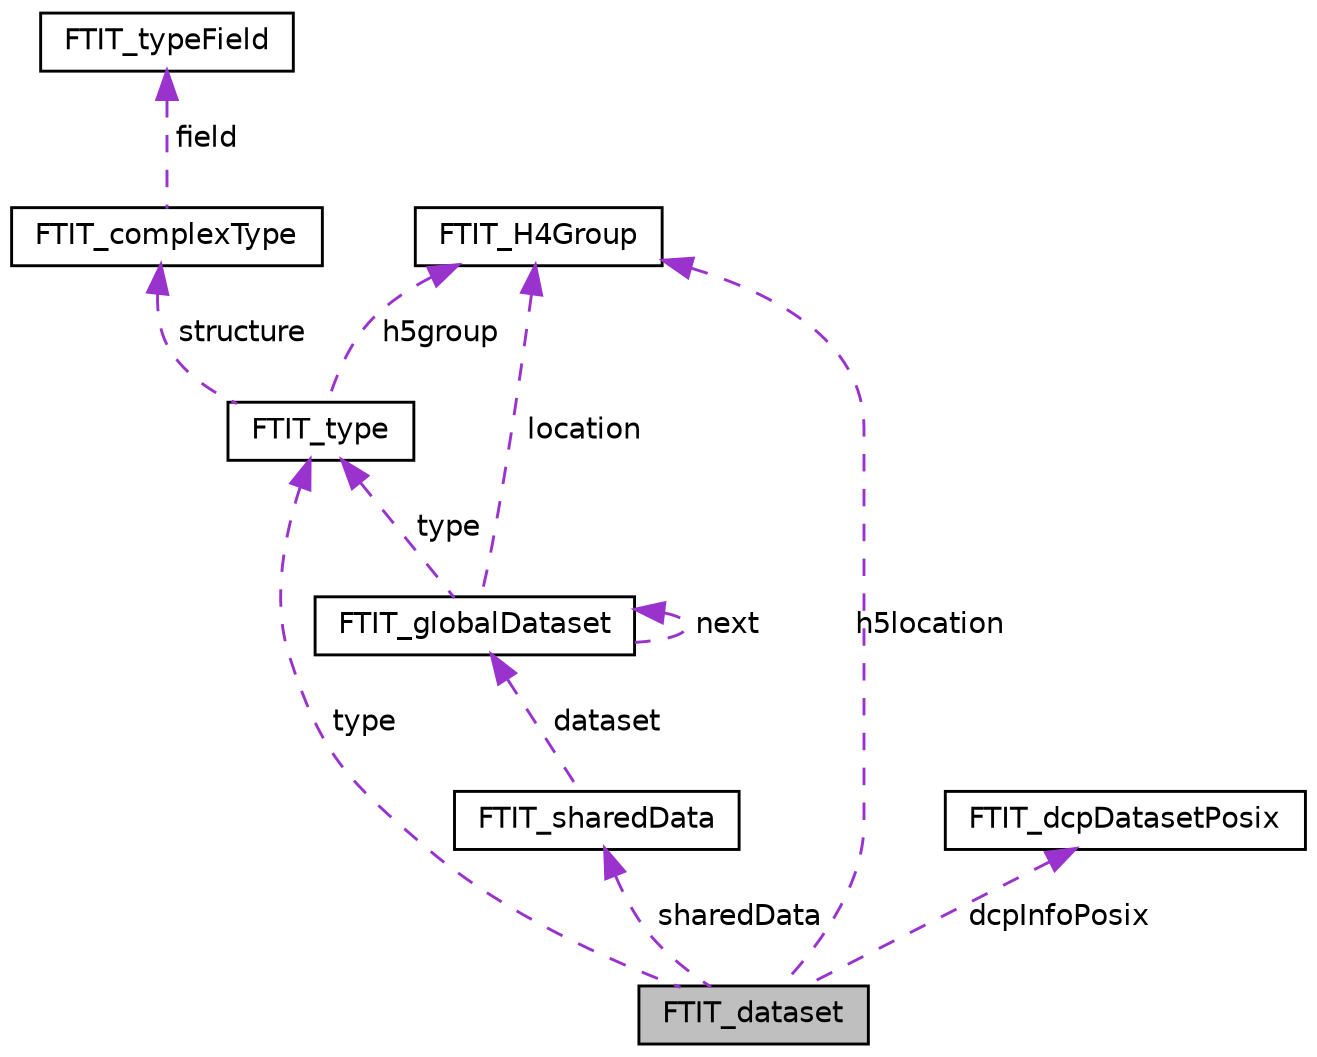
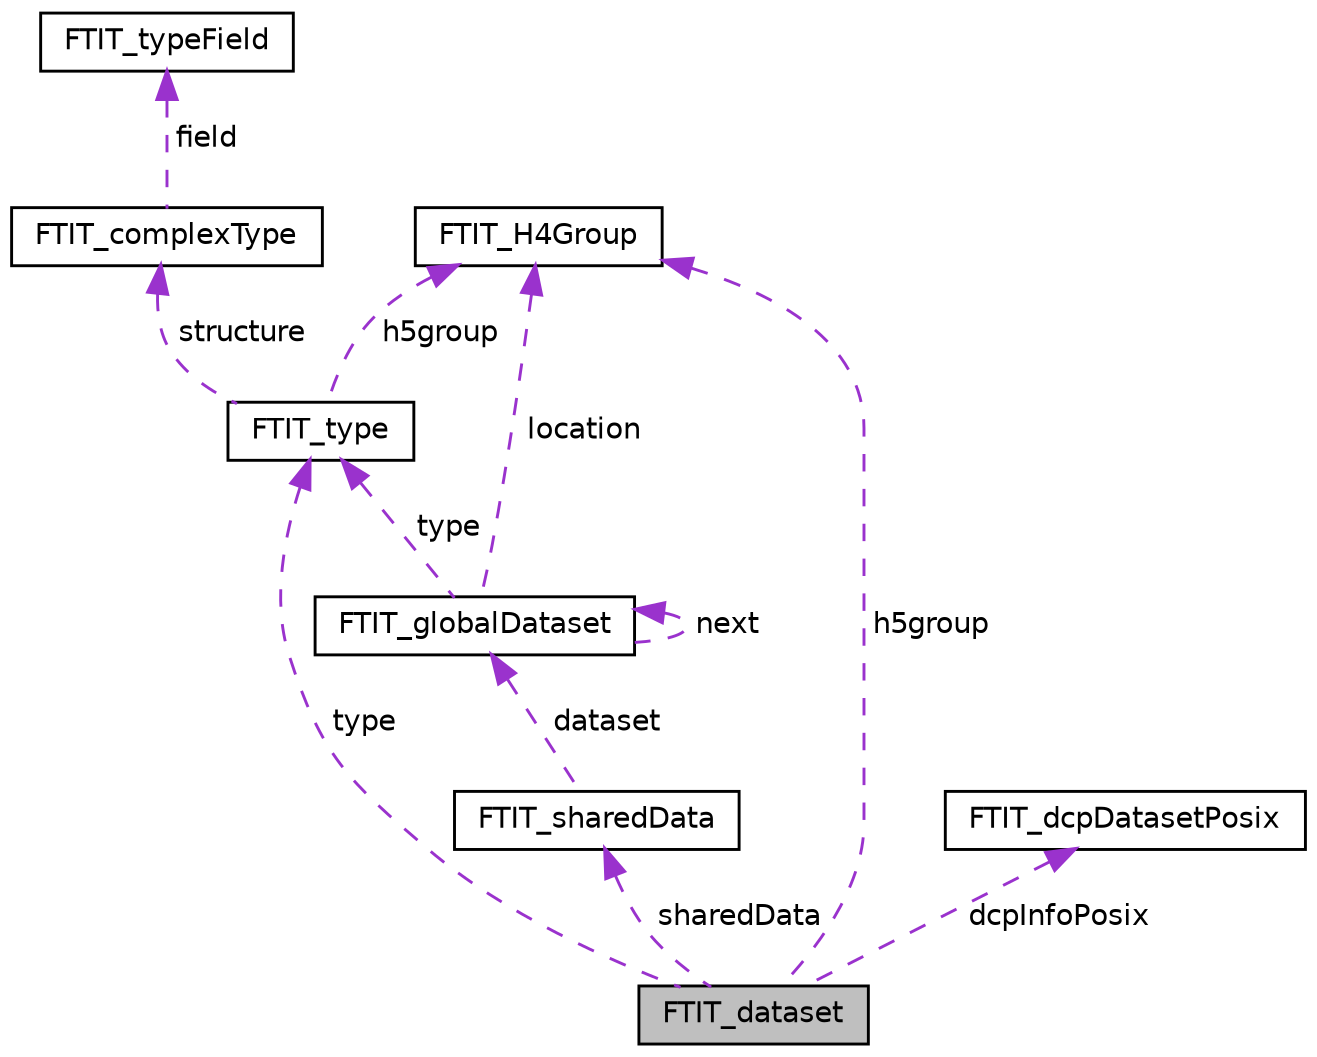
edge "FTIT_dataset" -> "FTIT_H4Group": label " h5location" -> " h5group"
